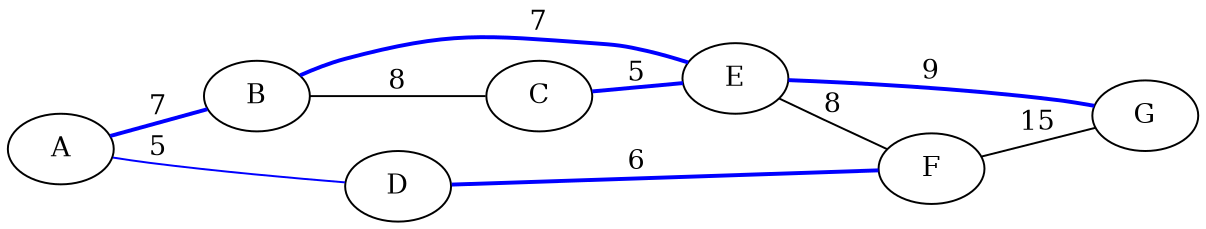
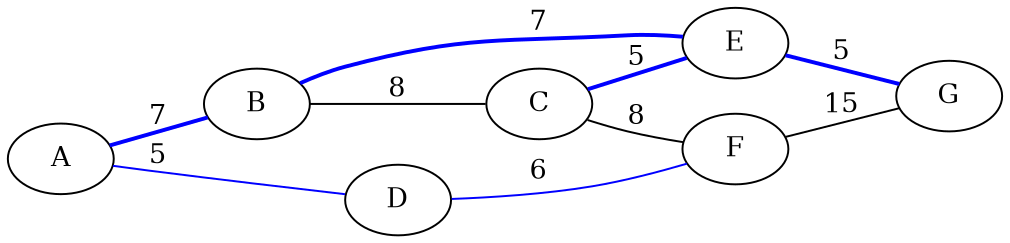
edge "E" -- "G": label "9" -> "5"
edge "E" -- "F": now "C" -- "F"
edge "F" -- "D": style bold -> solid
